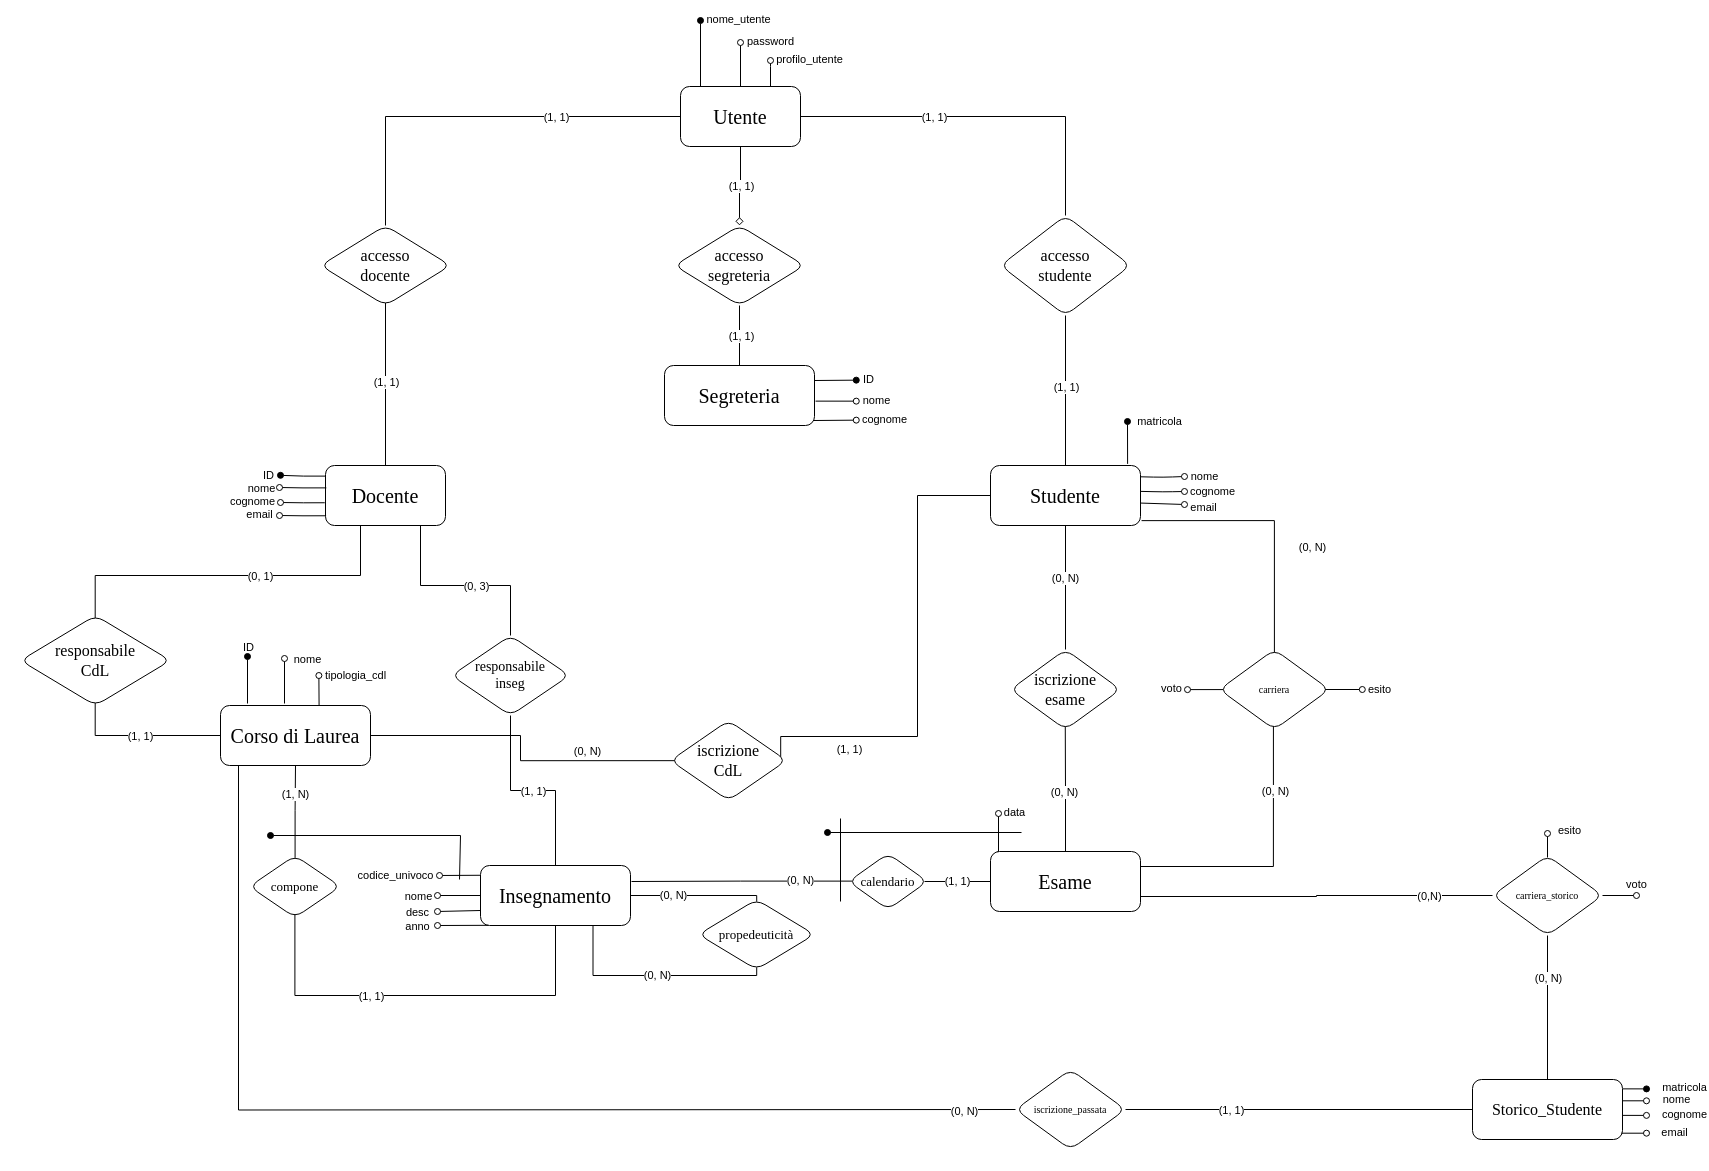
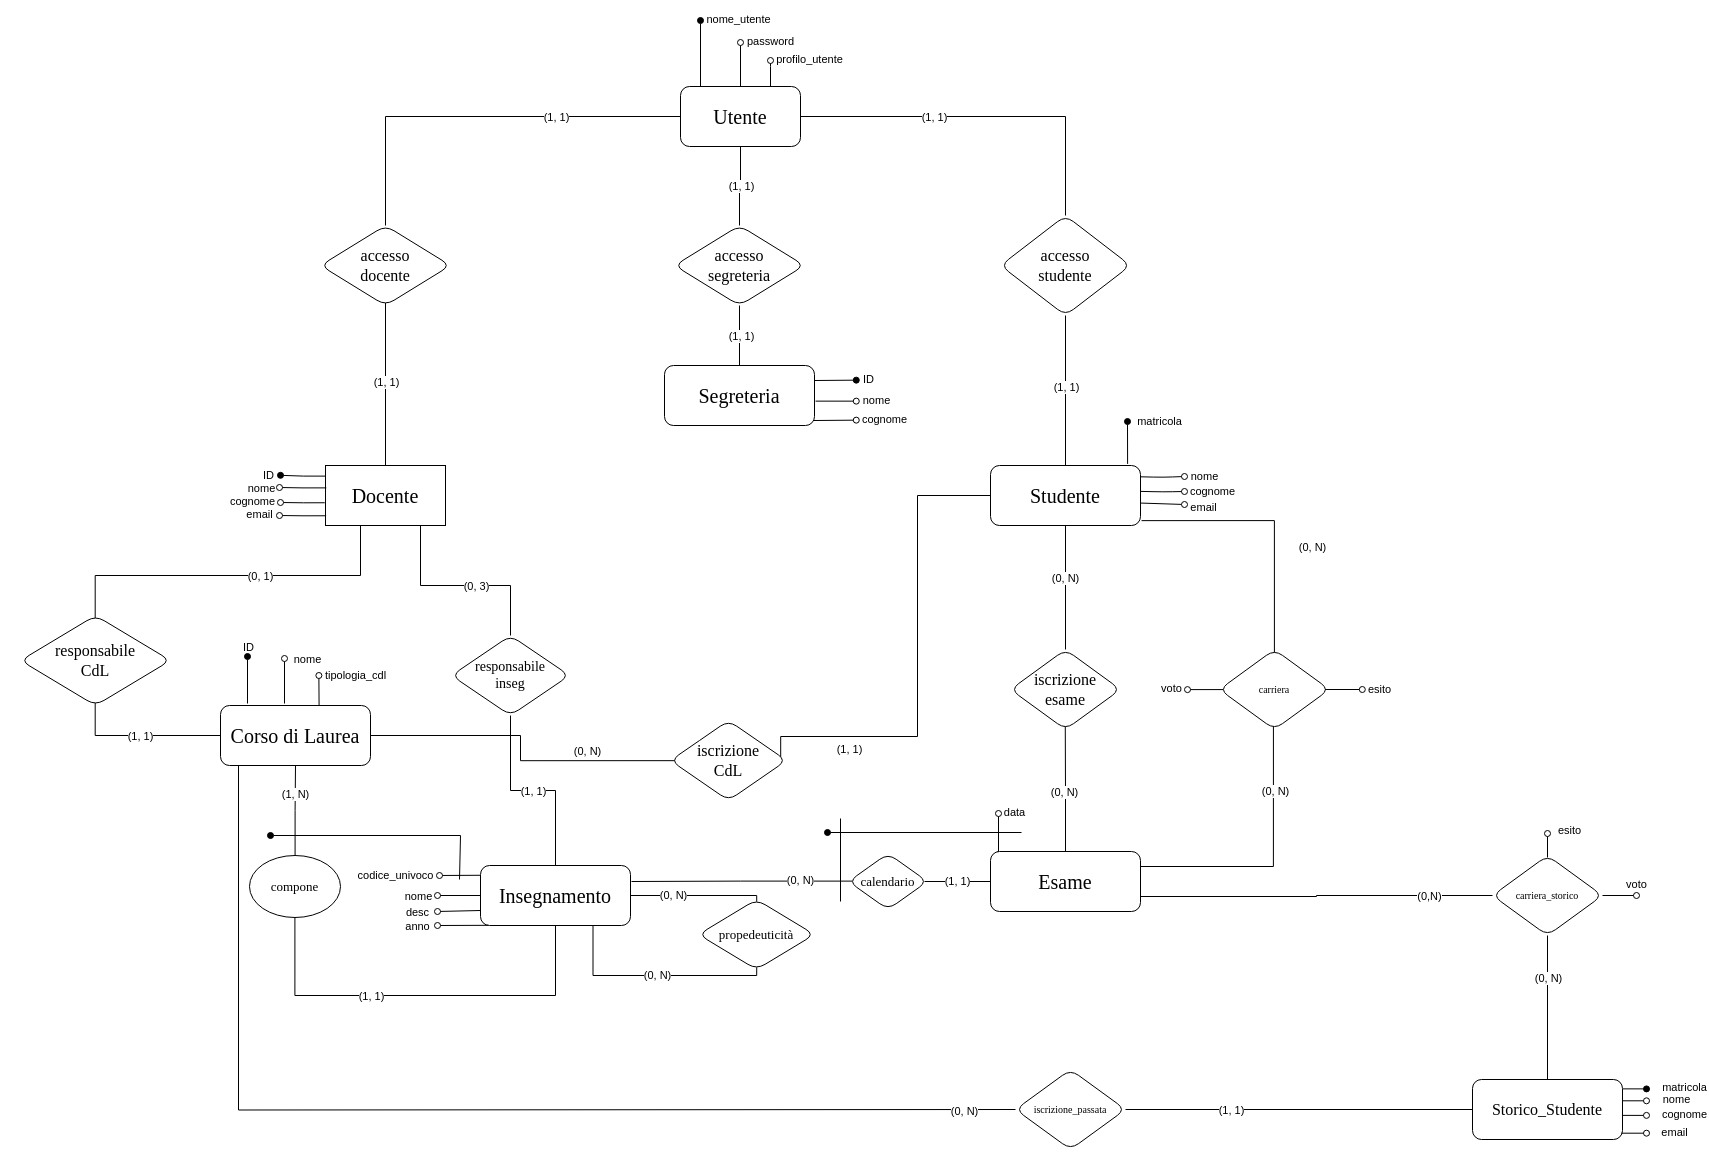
edge "Utente" -> "accessosegreteria": arrowhead diamond -> none
node "Docente": shape rounded rectangle -> rectangle
node "compone": shape diamond -> ellipse
